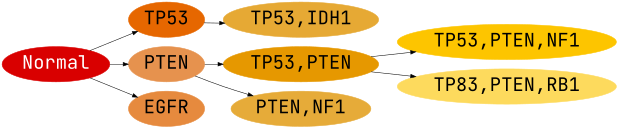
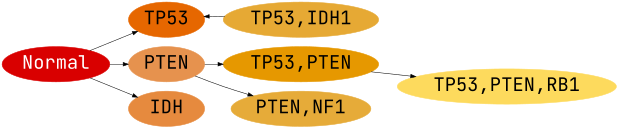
edge "TP53" -> "TP53,IDH1": reversed
node "TP53,PTEN,NF1": removed
node "TP83,PTEN,RB1": label "TP83,PTEN,RB1" -> "TP53,PTEN,RB1"
node "EGFR": label "EGFR" -> "IDH"
